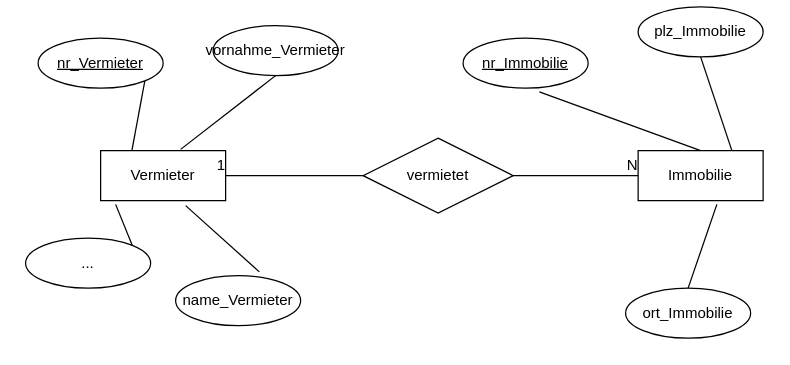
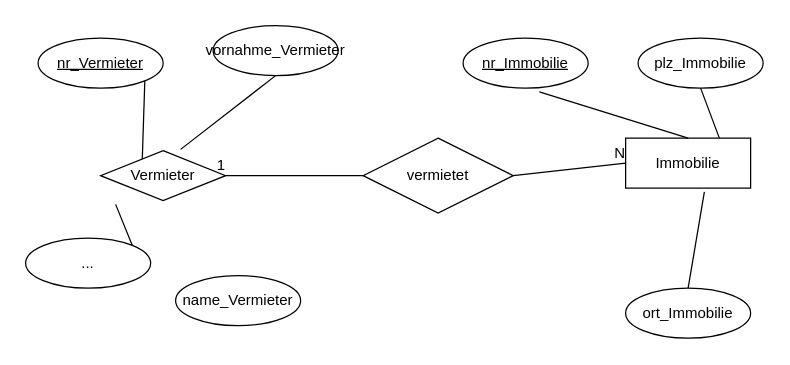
node "plz_Immobilie": moved (701, 32) -> (701, 63)
node "Vermieter": shape rectangle -> diamond
node "Immobilie": moved (701, 176) -> (688, 163)
edge "Vermieter" -- "name_Vermieter": removed
